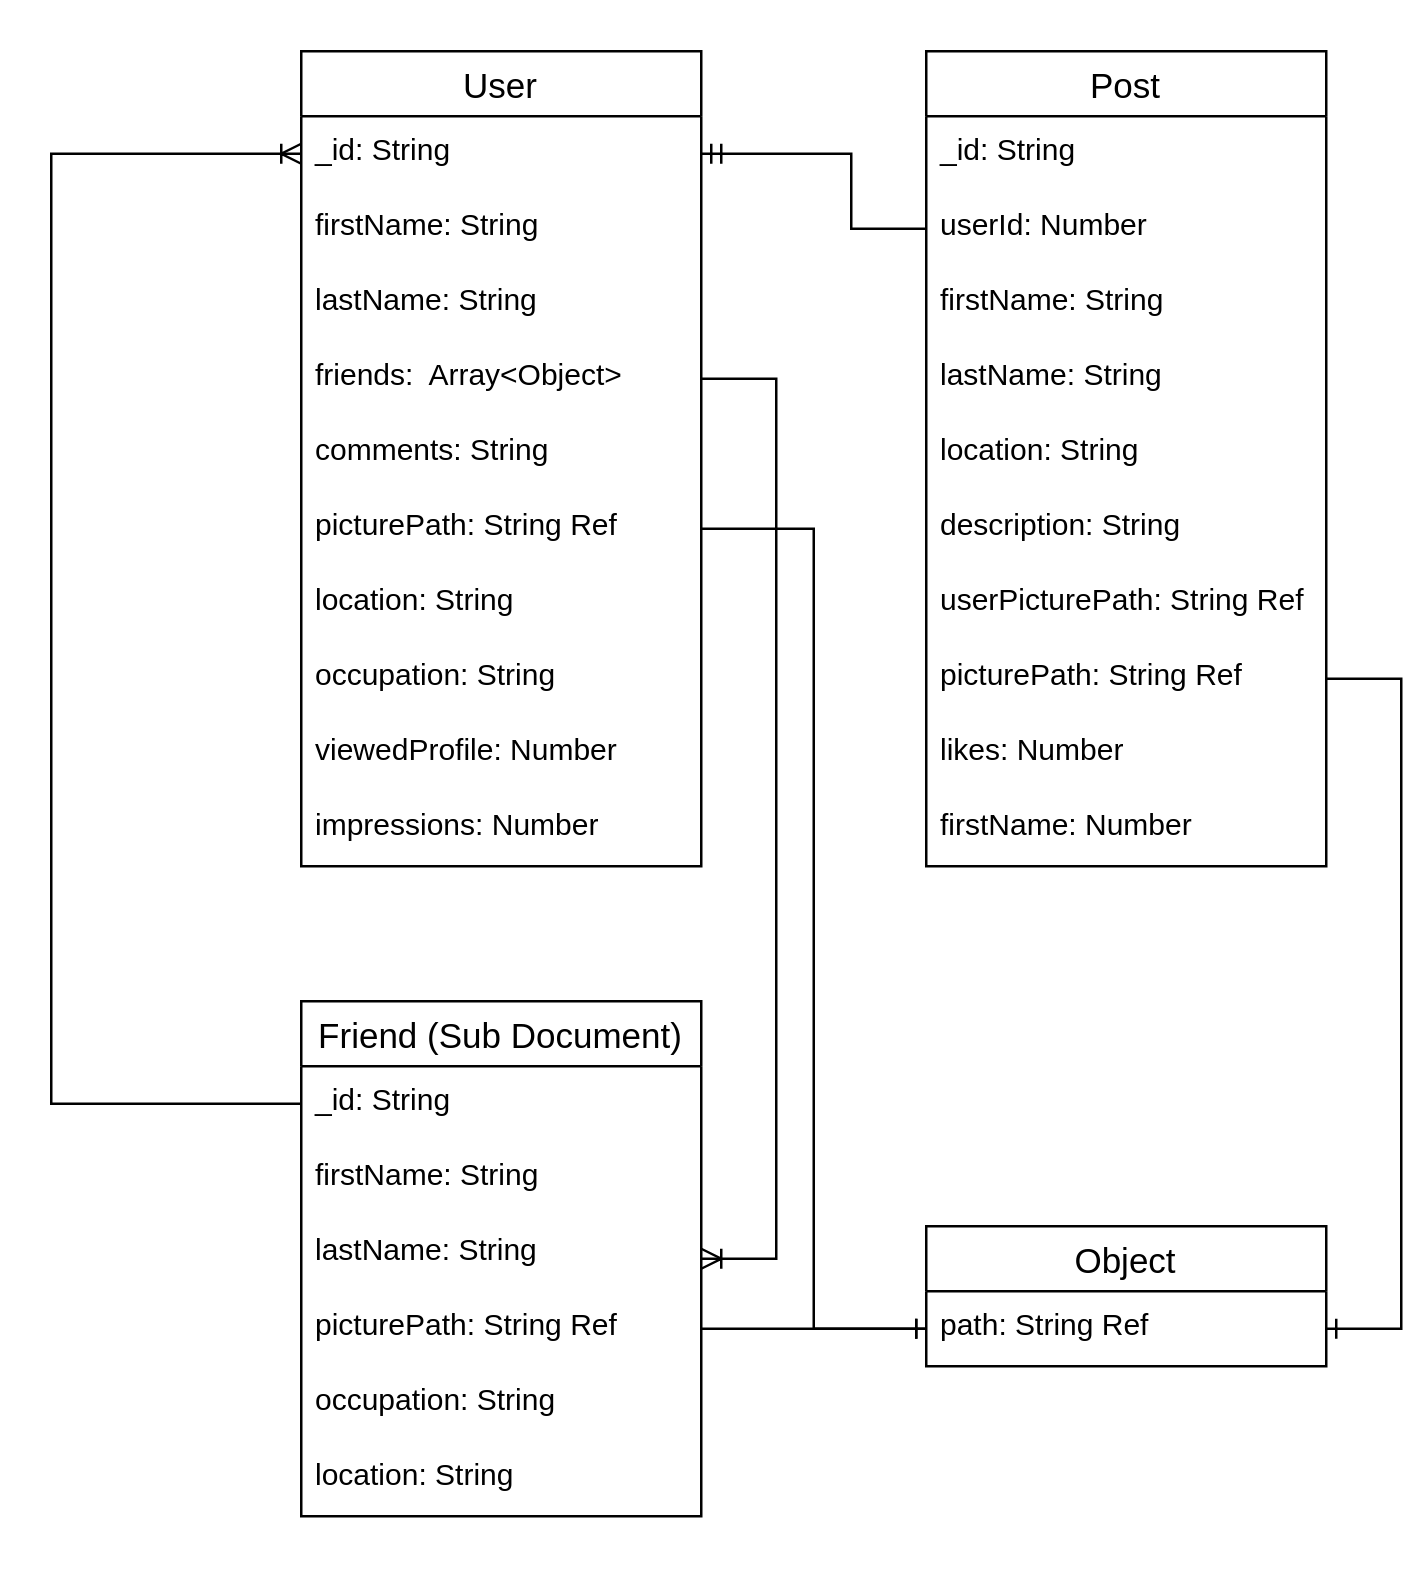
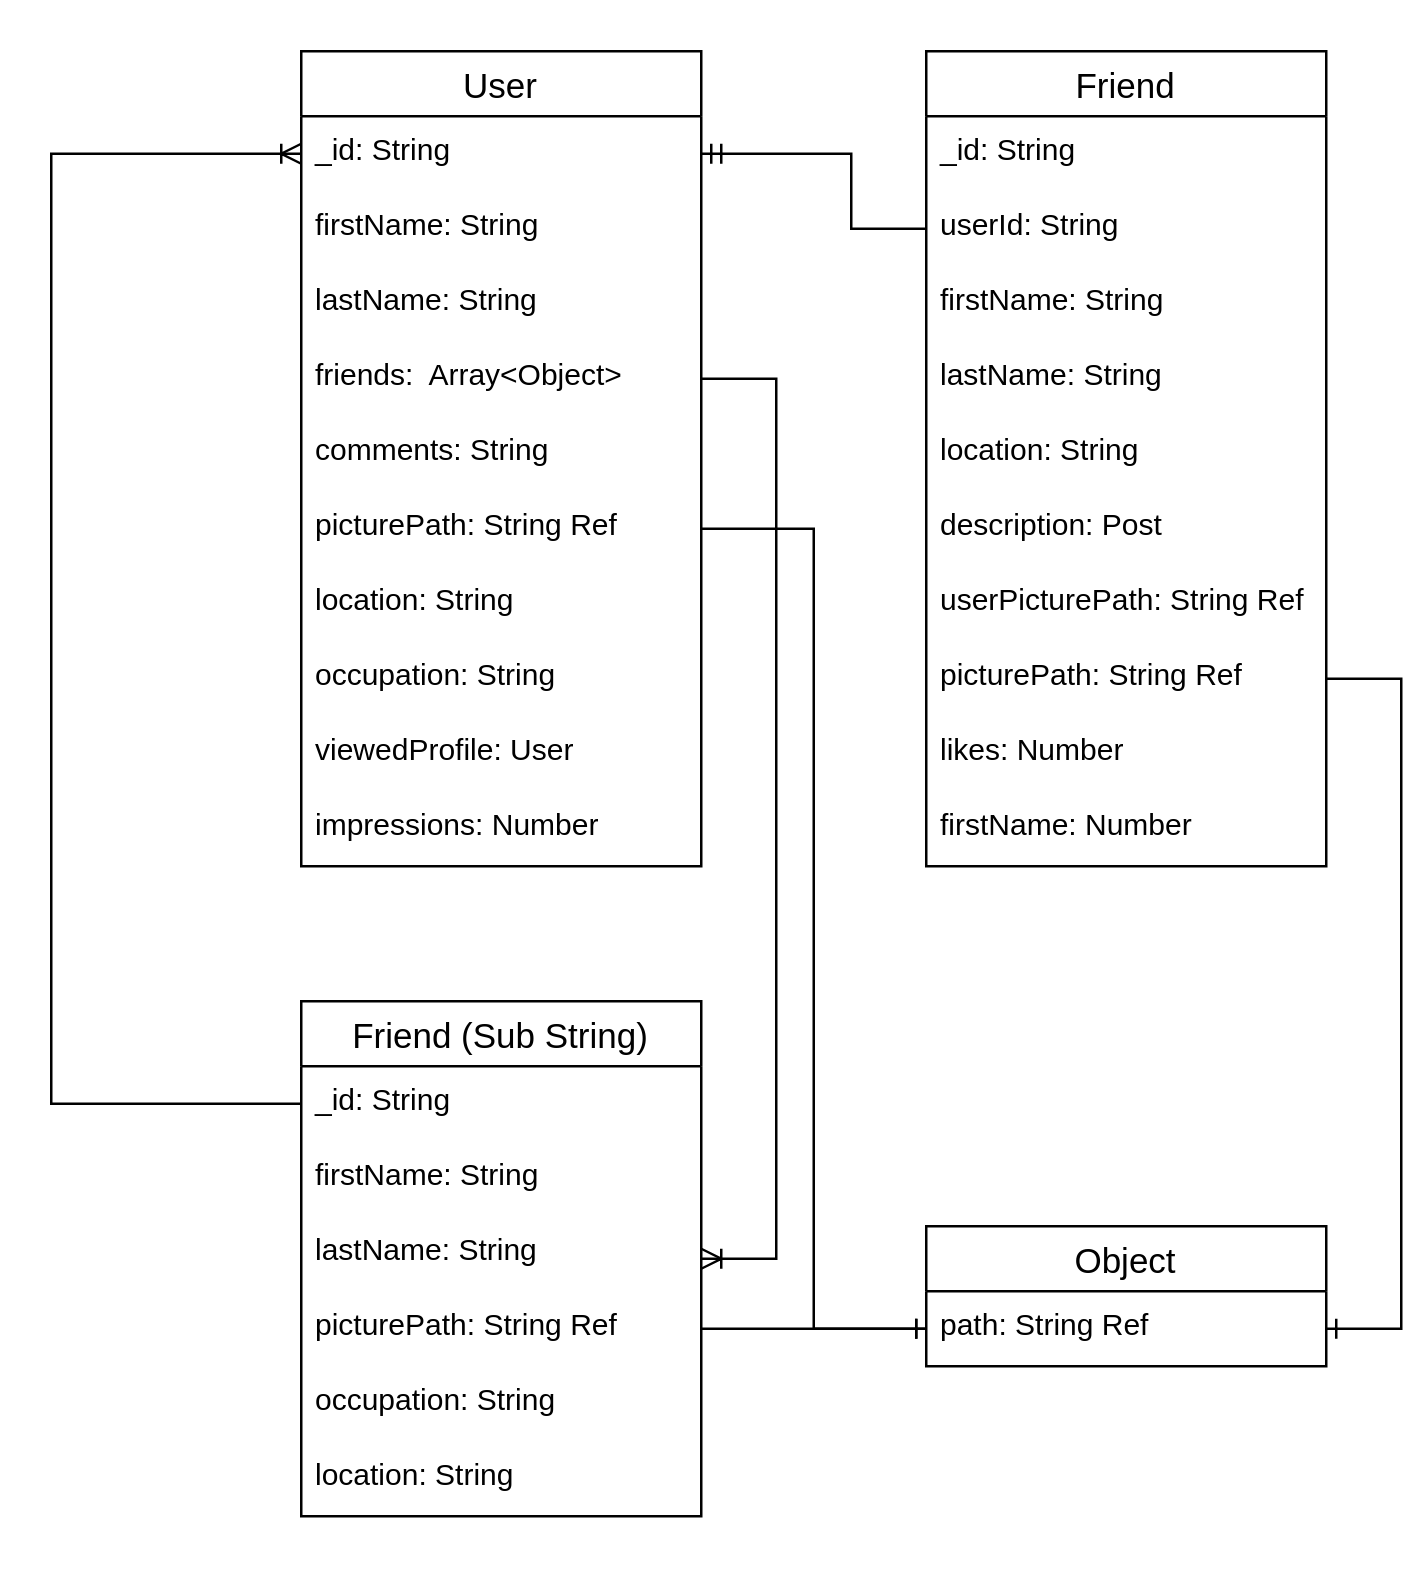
node "Post": label "Post" -> "Friend"
node "userId: Number": label "userId: Number" -> "userId: String"
node "description: String": label "description: String" -> "description: Post"
node "viewedProfile: Number": label "viewedProfile: Number" -> "viewedProfile: User"
node "Friend (Sub Document)": label "Friend (Sub Document)" -> "Friend (Sub String)"
